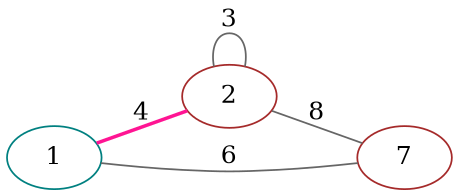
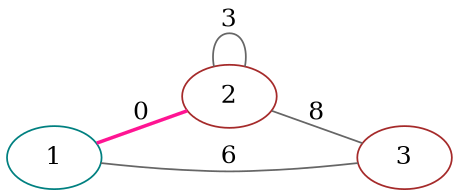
edge "2" -- "1": label "4" -> "0"
node "7": label "7" -> "3"
